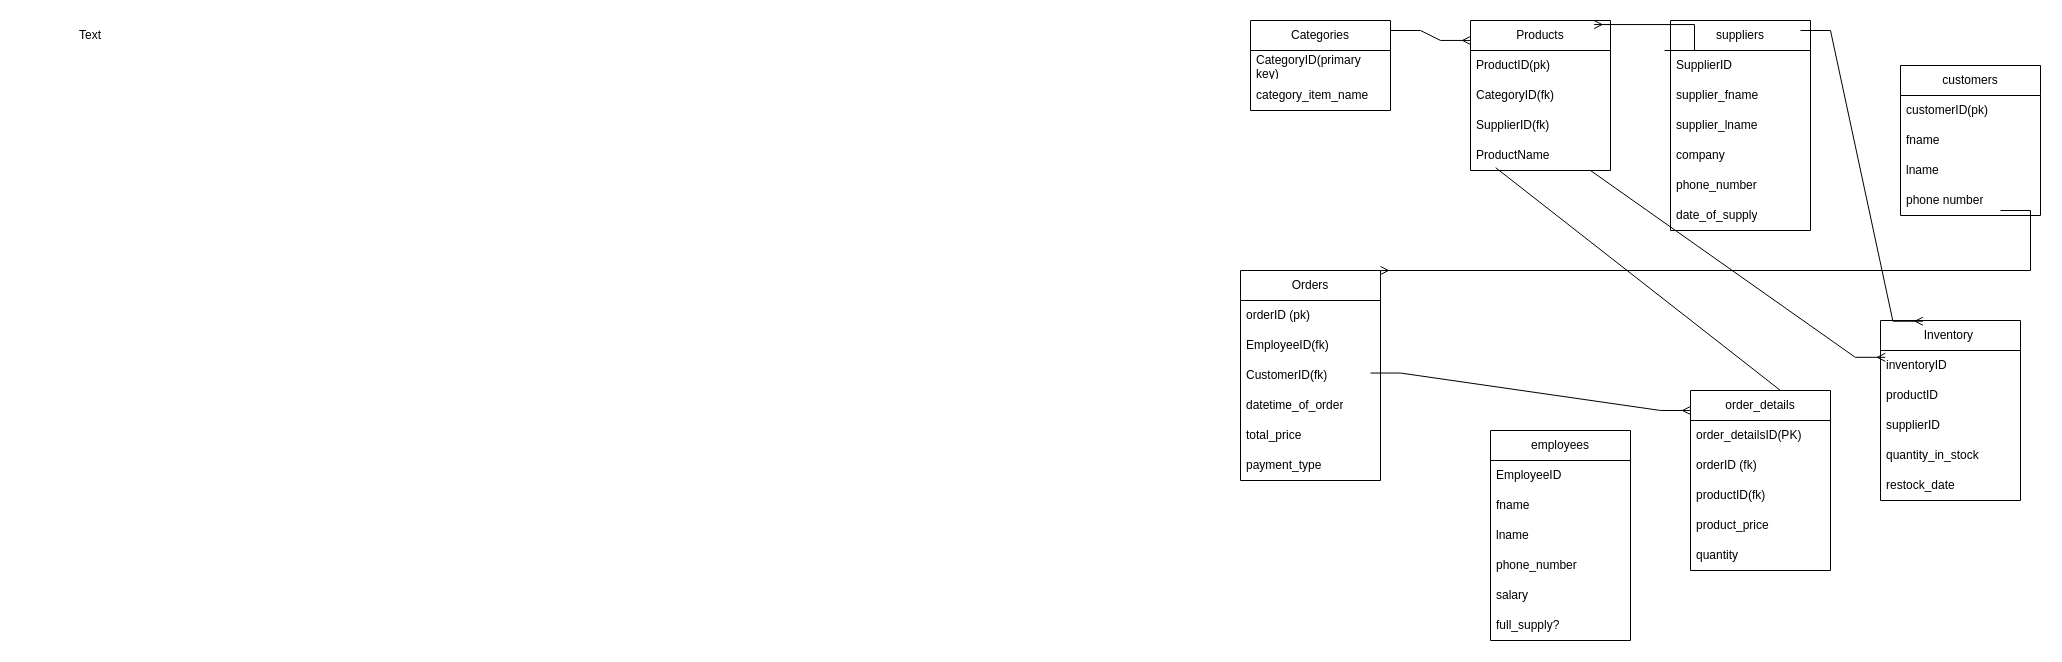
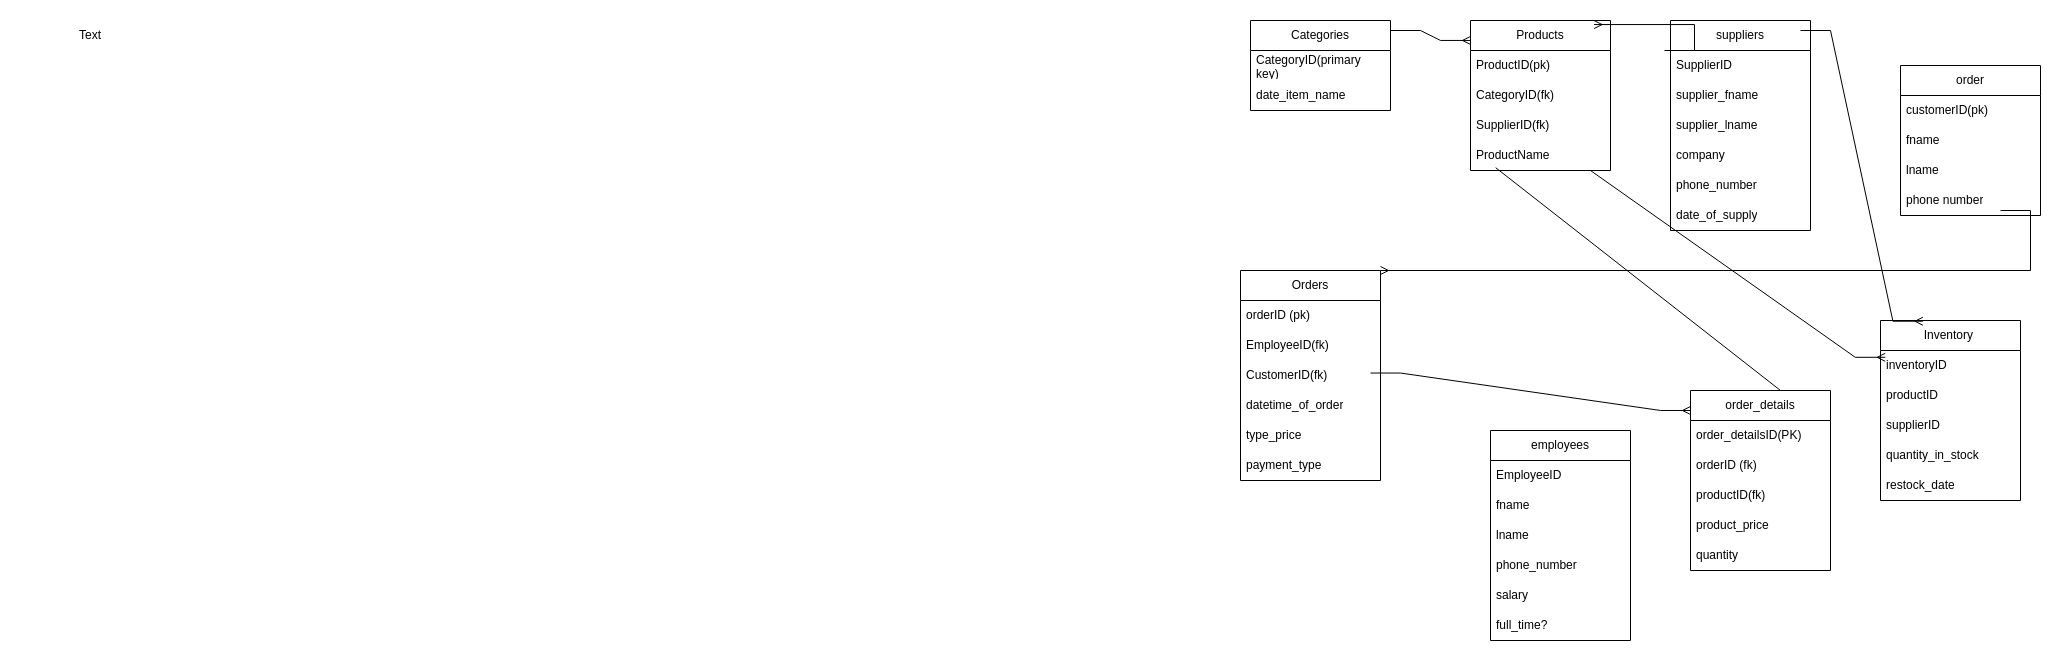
node "customers": label "customers" -> "order"
node "category_item_name": label "category_item_name" -> "date_item_name"
node "total_price": label "total_price" -> "type_price"
node "full_supply?": label "full_supply?" -> "full_time?"
